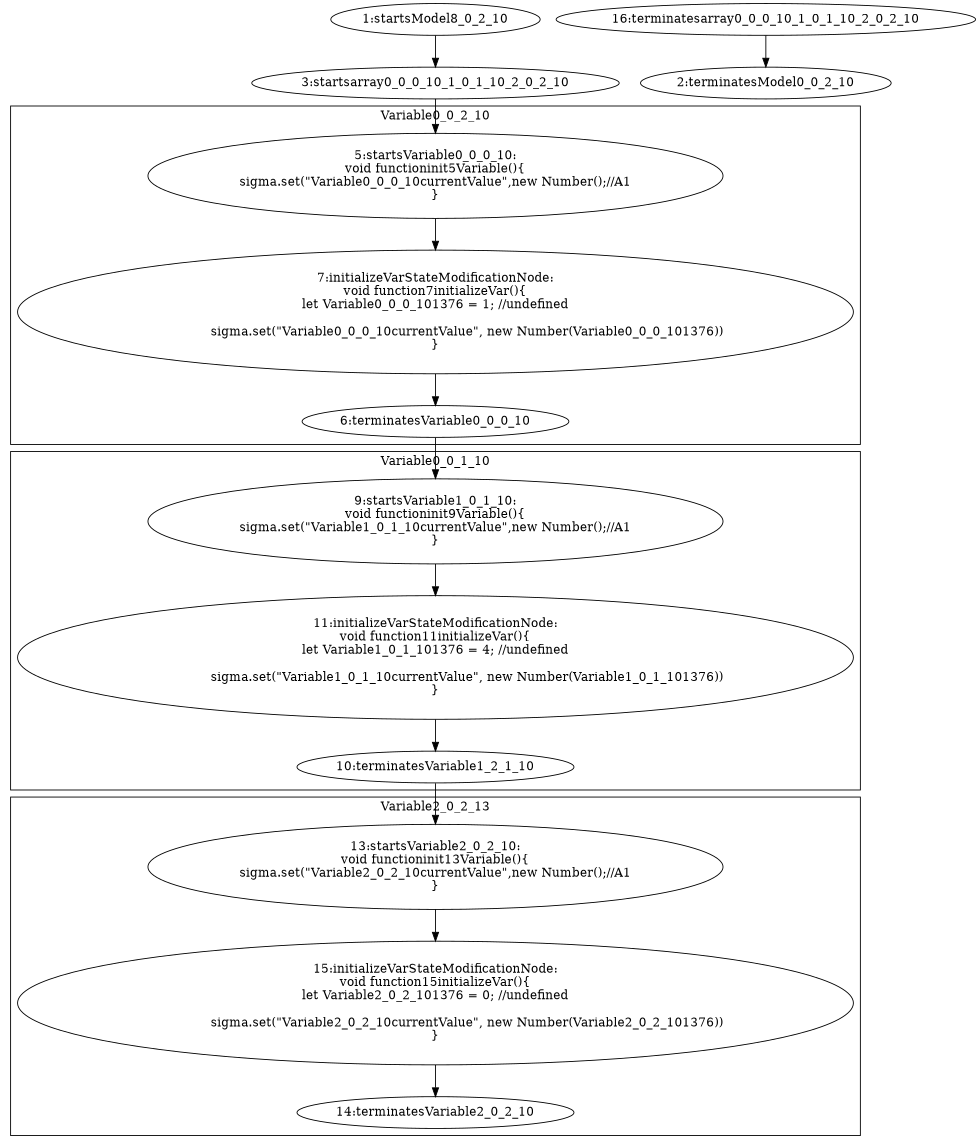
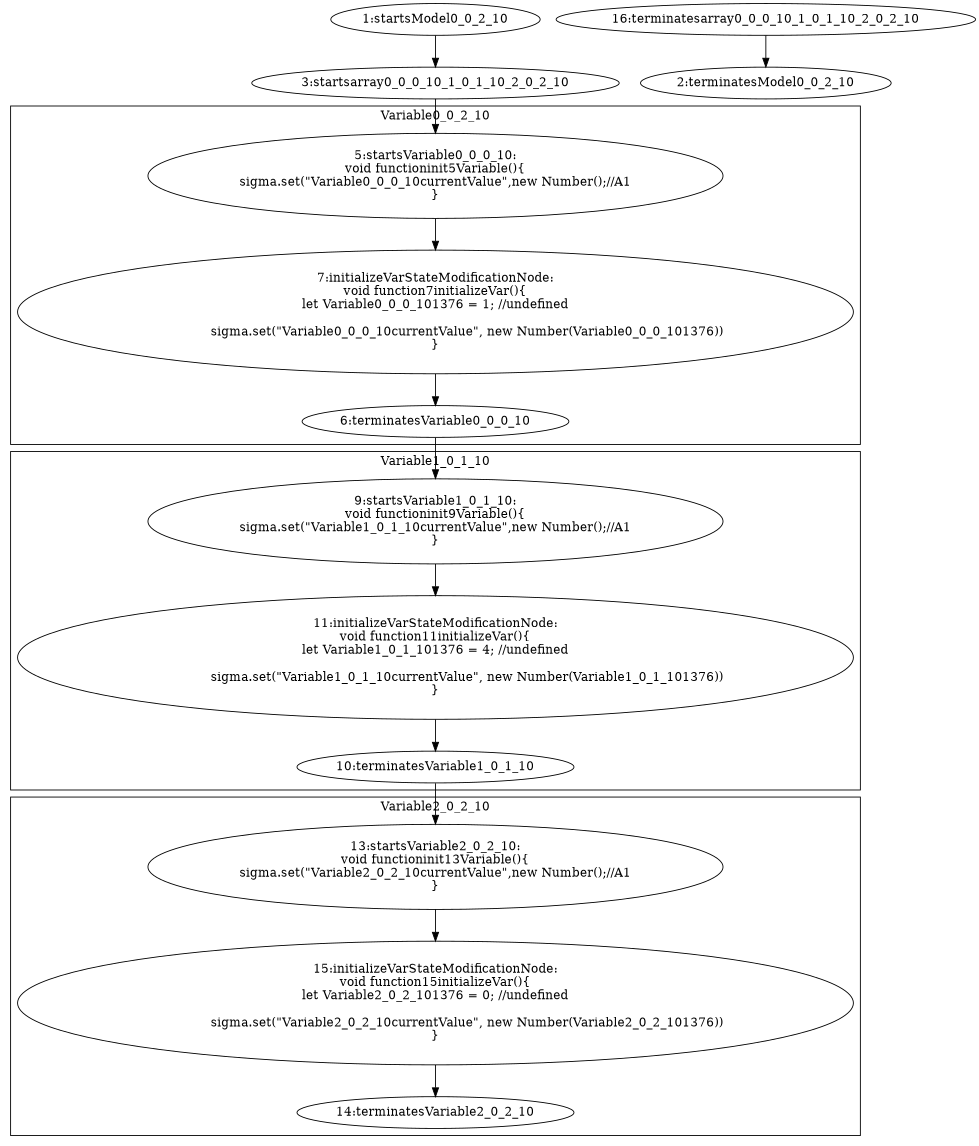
node "1:startsModel8_0_2_10": label "1:startsModel8_0_2_10" -> "1:startsModel0_0_2_10"
cluster "Variable0_0_1_10": label "Variable0_0_1_10" -> "Variable1_0_1_10"
node "10:terminatesVariable1_2_1_10": label "10:terminatesVariable1_2_1_10" -> "10:terminatesVariable1_0_1_10"
cluster "Variable2_0_2_13": label "Variable2_0_2_13" -> "Variable2_0_2_10"
